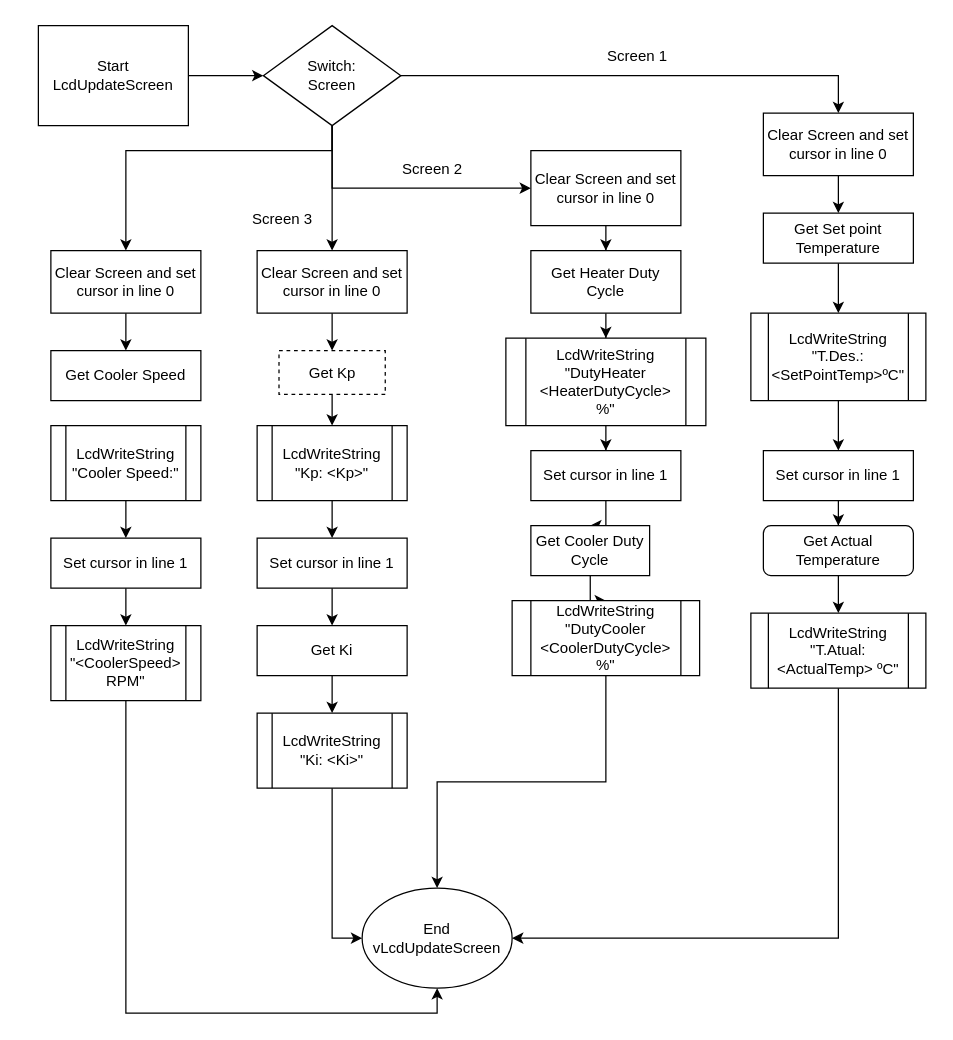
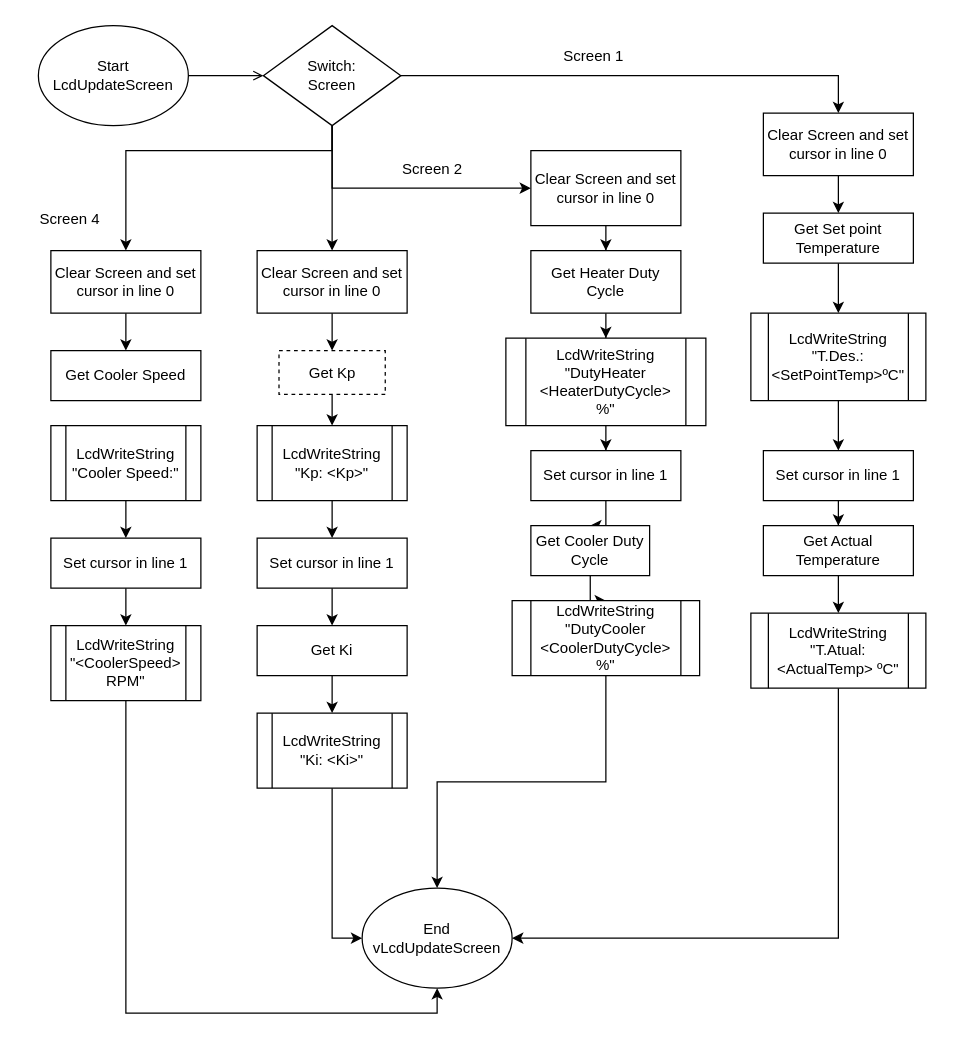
node "Screen 1": moved (637, 57) -> (593, 57)
node "Start LcdUpdateScreen": shape rectangle -> ellipse
edge "Start LcdUpdateScreen" -> "Switch: Screen": arrowhead classic -> open
node "Screen 4": added
node "Screen 3": removed
node "Get Actual Temperature": shape rounded rectangle -> rectangle
